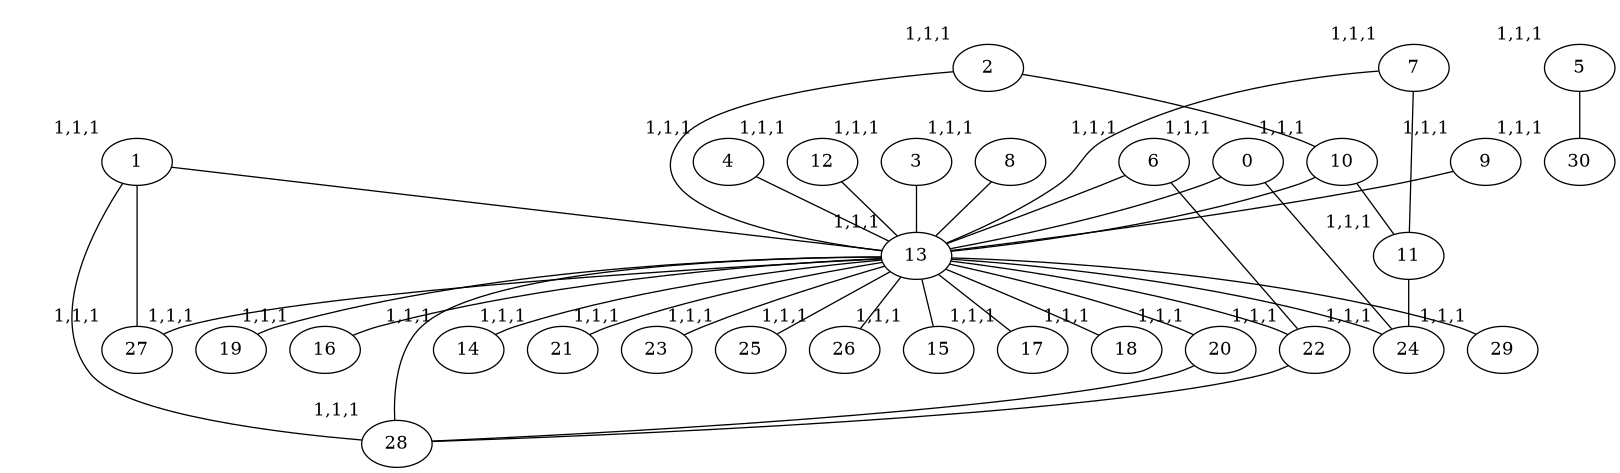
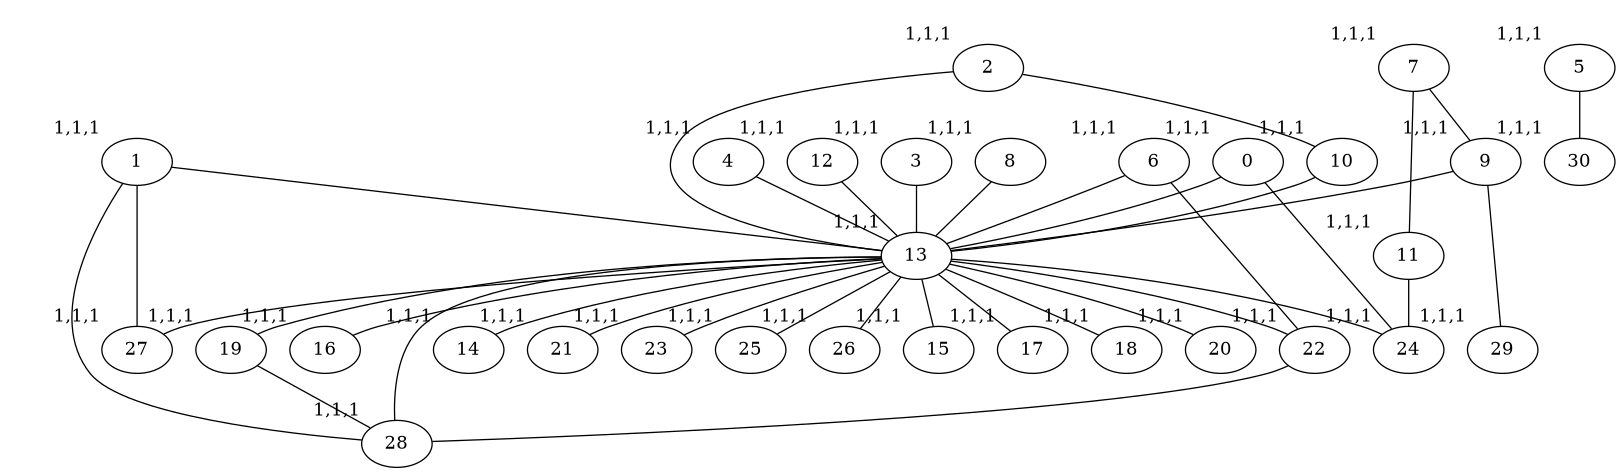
edge "7 1,1,1" -- "13 1,1,1": now "7 1,1,1" -- "9 1,1,1"
edge "10 1,1,1" -- "11 1,1,1": removed
edge "13 1,1,1" -- "29 1,1,1": now "9 1,1,1" -- "29 1,1,1"
edge "20 1,1,1" -- "28 1,1,1": now "19 1,1,1" -- "28 1,1,1"
